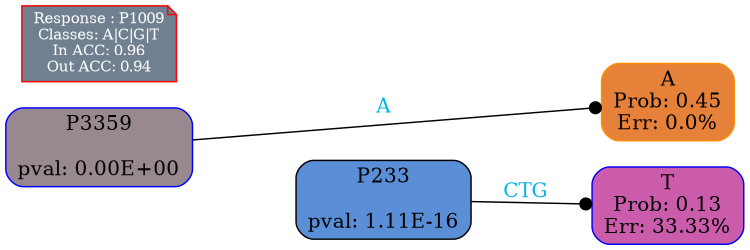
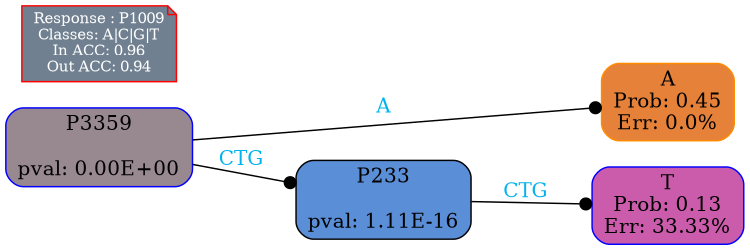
edge "P3359 pval: 0.00E+00" -> "P233 pval: 1.11E-16": added, label "CTG"
